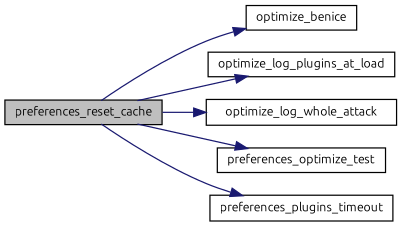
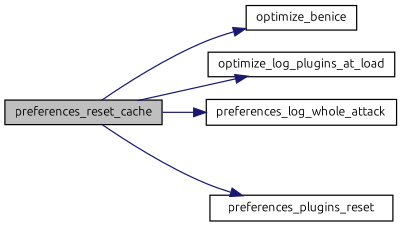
node "optimize_log_whole_attack": label "optimize_log_whole_attack" -> "preferences_log_whole_attack"
node "preferences_optimize_test": removed
node "preferences_plugins_timeout": label "preferences_plugins_timeout" -> "preferences_plugins_reset"
